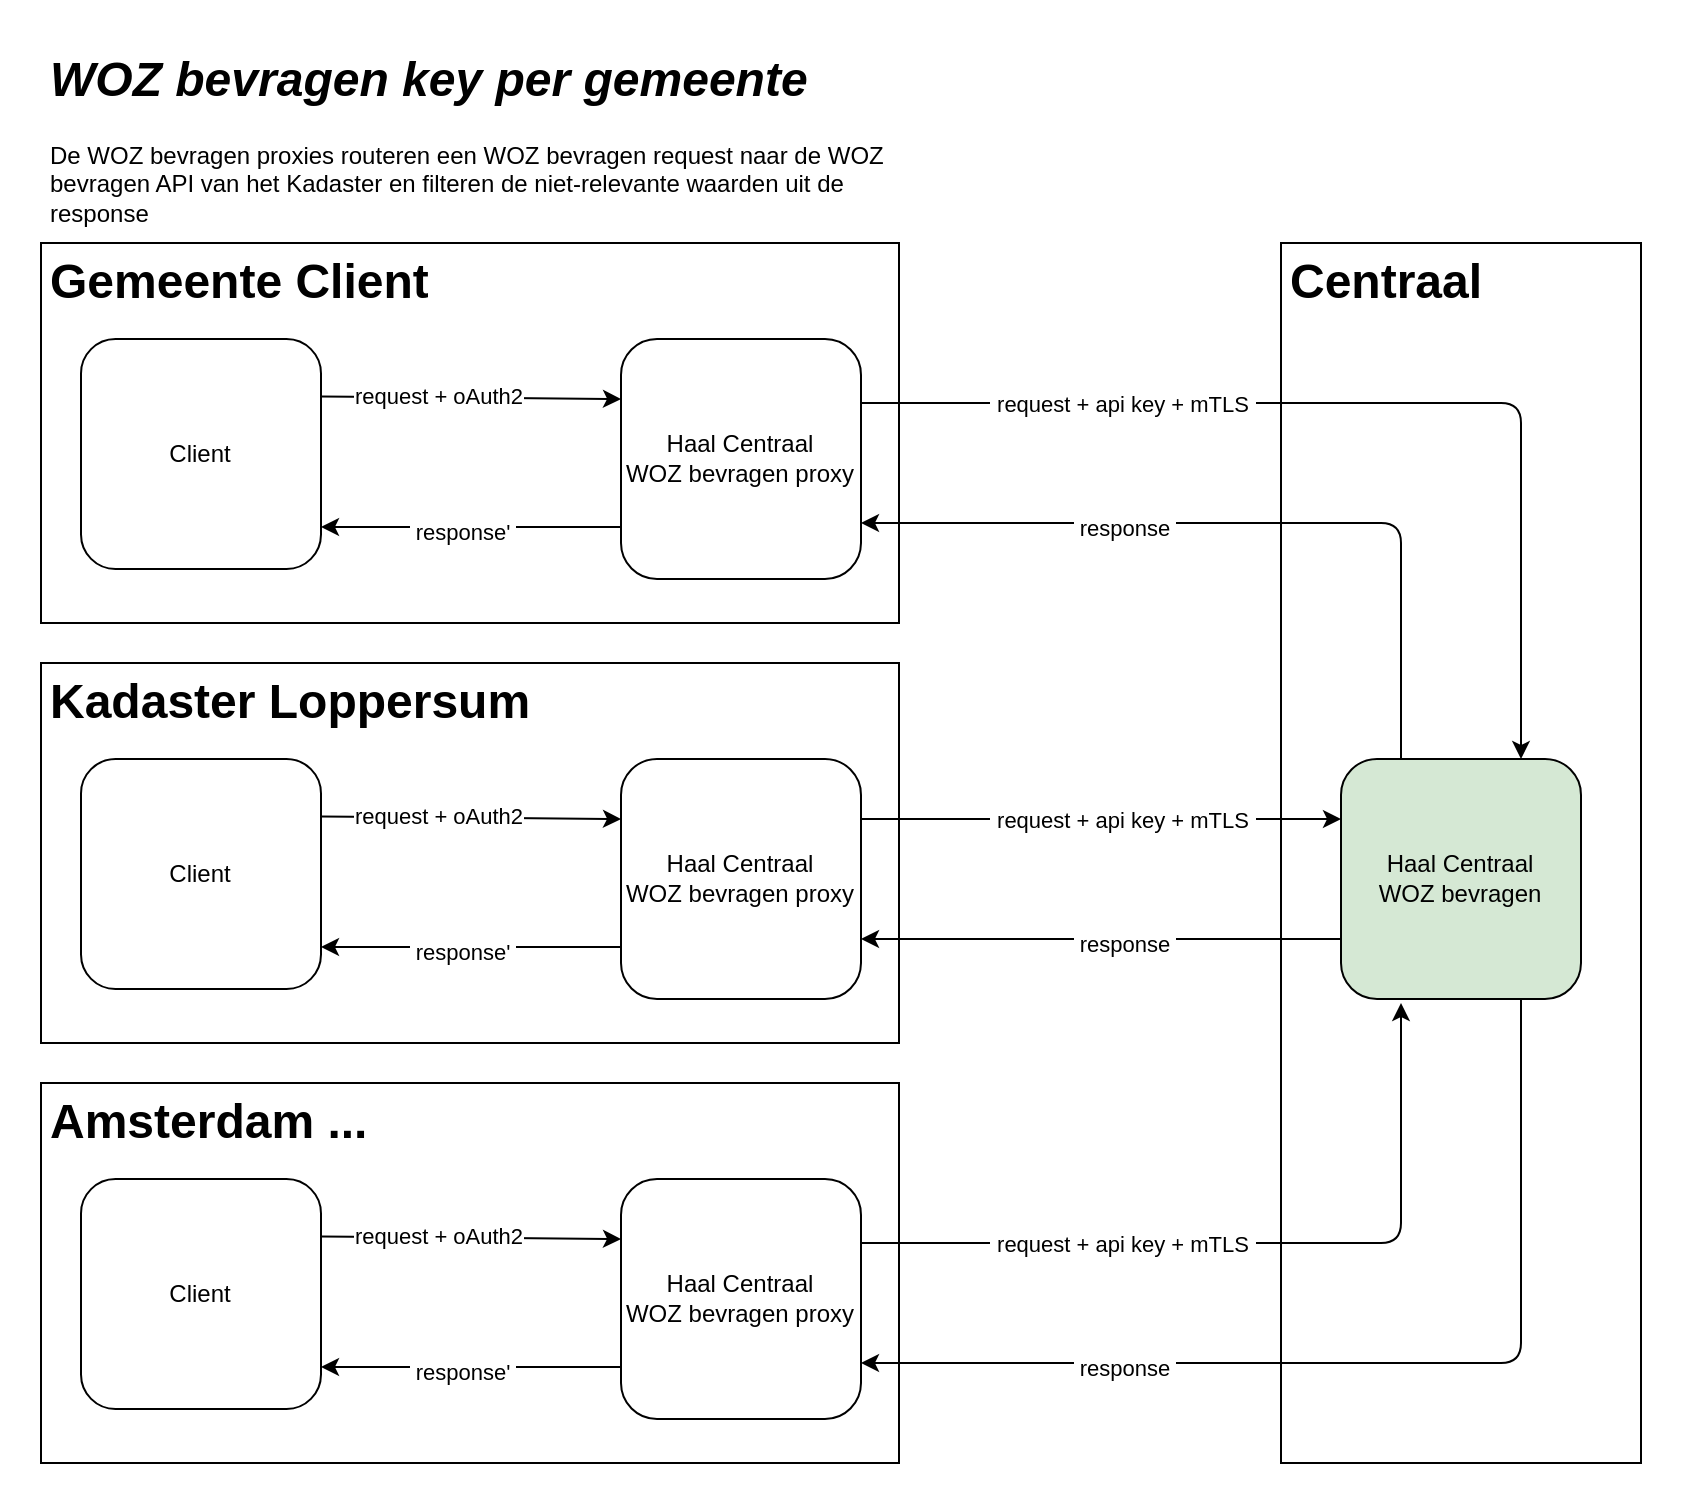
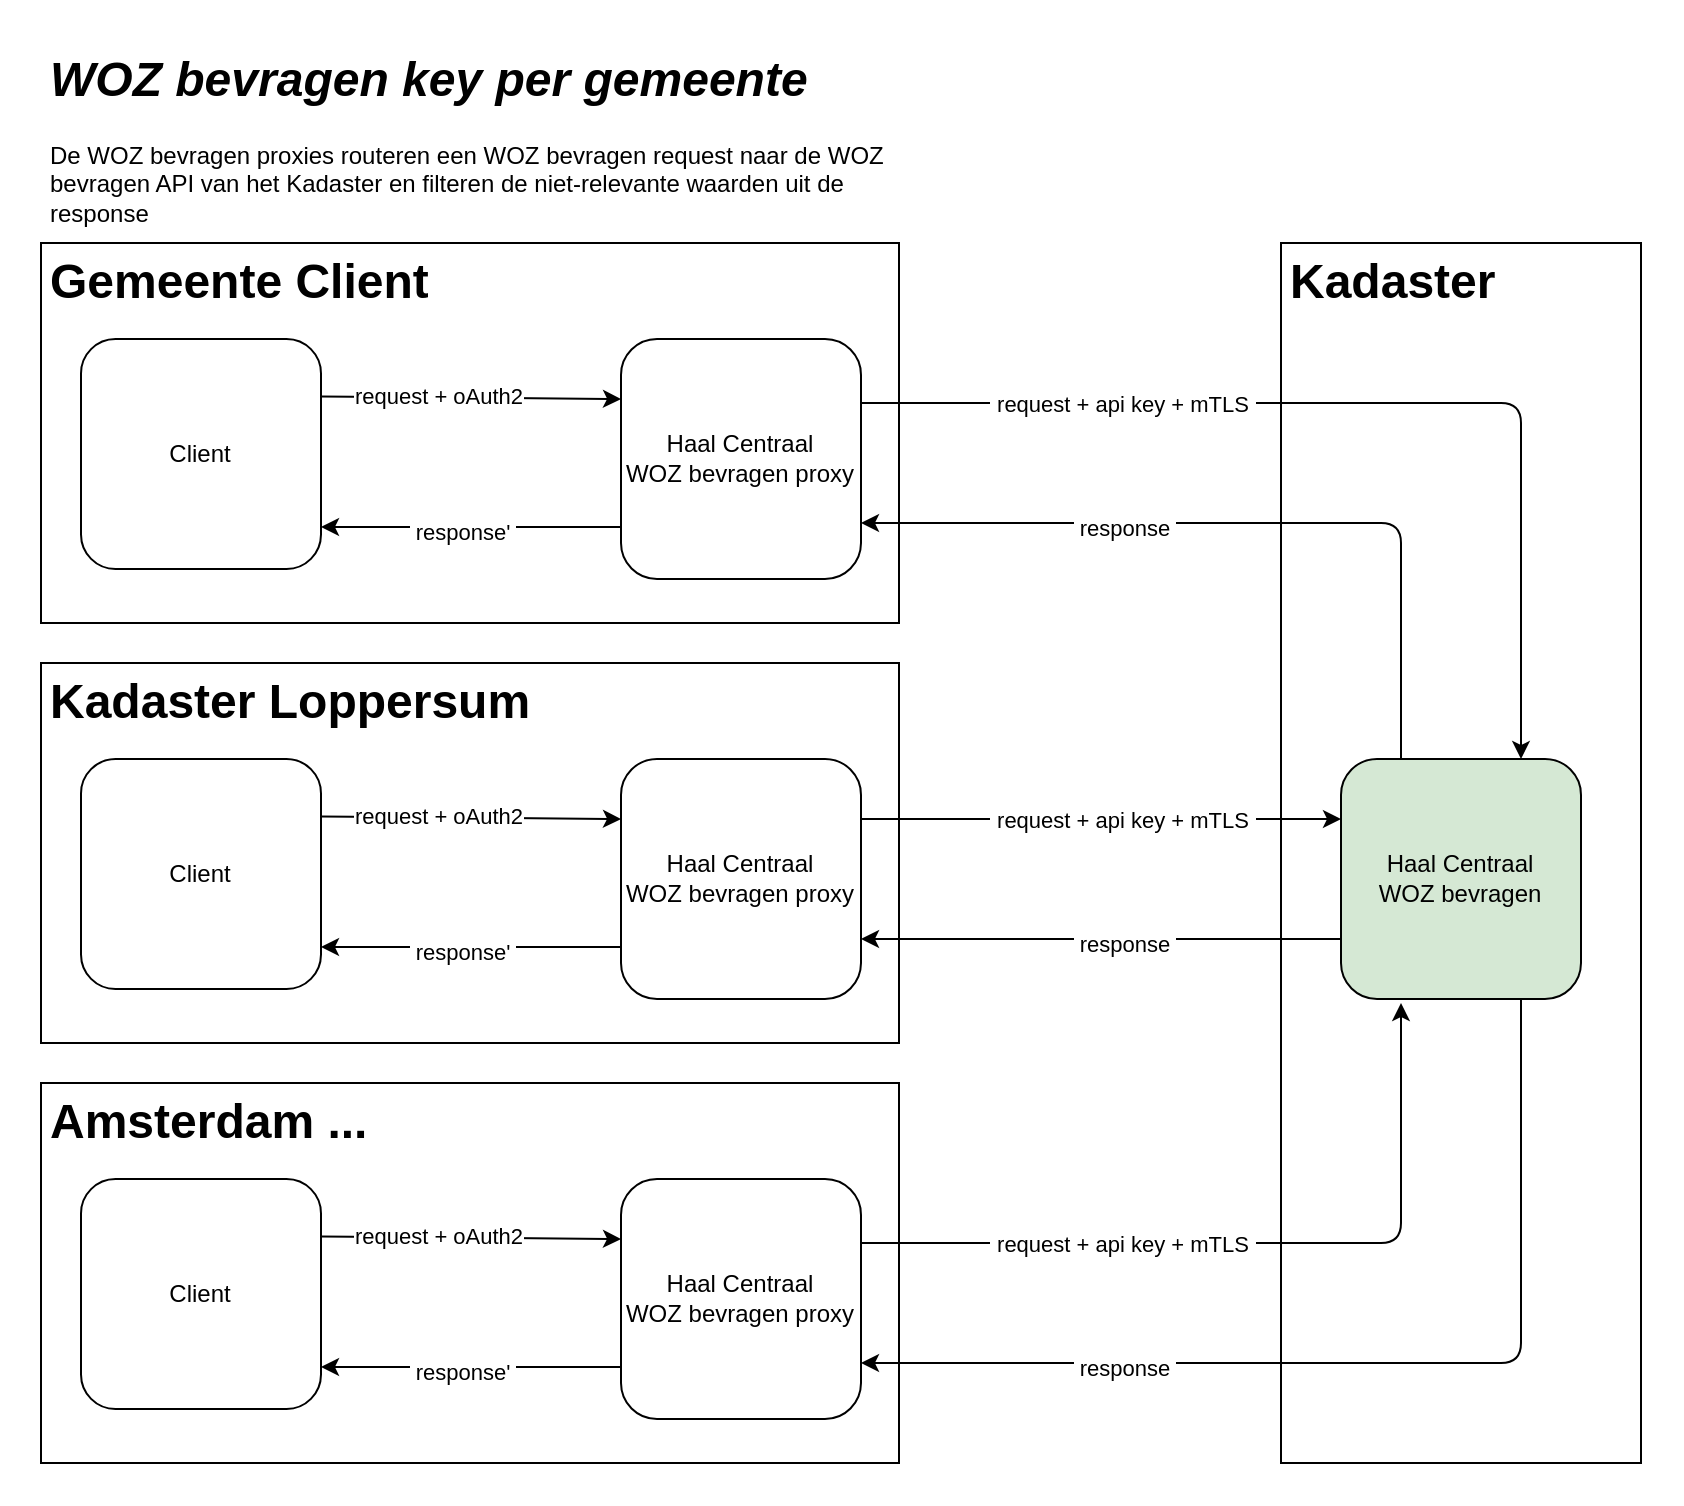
node "Centraal": label "Centraal" -> "Kadaster"
